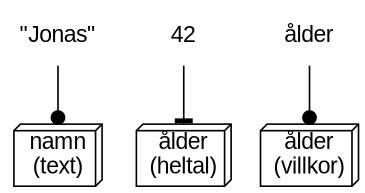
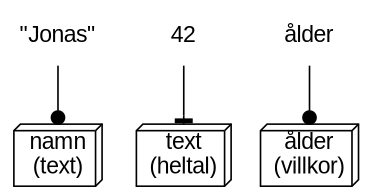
node "ålder (heltal)": label "ålder (heltal)" -> "text (heltal)"
